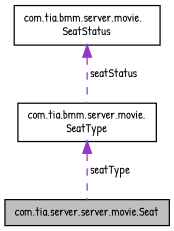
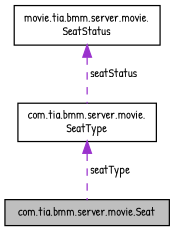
node "com.tia.bmm.server.movie. SeatStatus": label "com.tia.bmm.server.movie. SeatStatus" -> "movie.tia.bmm.server.movie. SeatStatus"
node "com.tia.server.server.movie.Seat": label "com.tia.server.server.movie.Seat" -> "com.tia.bmm.server.movie.Seat"
